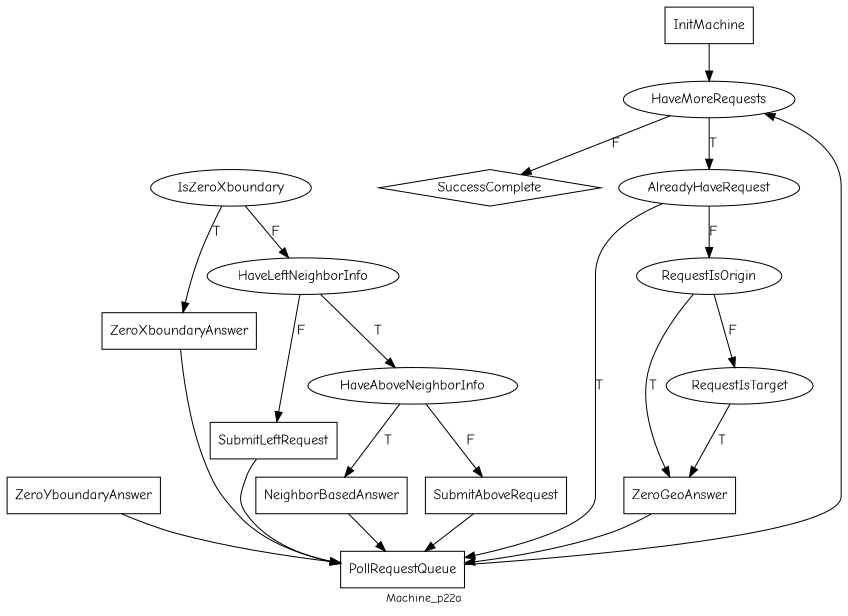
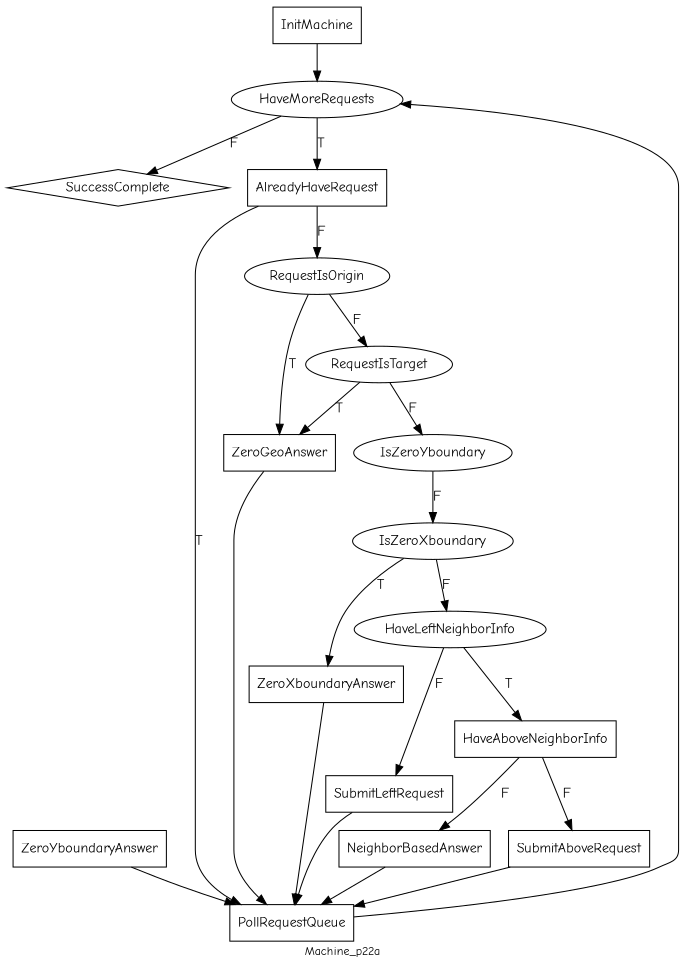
node "AlreadyHaveRequest": shape ellipse -> box
node "HaveAboveNeighborInfo": shape ellipse -> box
edge "HaveAboveNeighborInfo" -> "NeighborBasedAnswer": label "T" -> "F"
node "IsZeroYboundary": added
